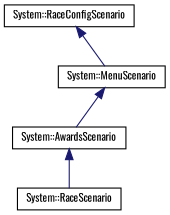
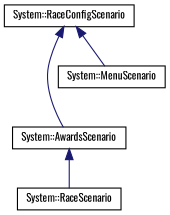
edge "System::AwardsScenario" -> "System::MenuScenario": now "System::AwardsScenario" -> "System::RaceConfigScenario"
